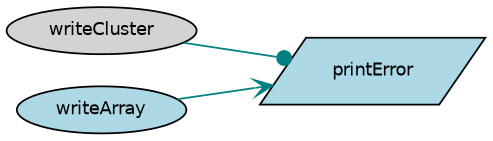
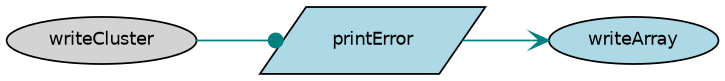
edge "writeArray" -> "printError": reversed
